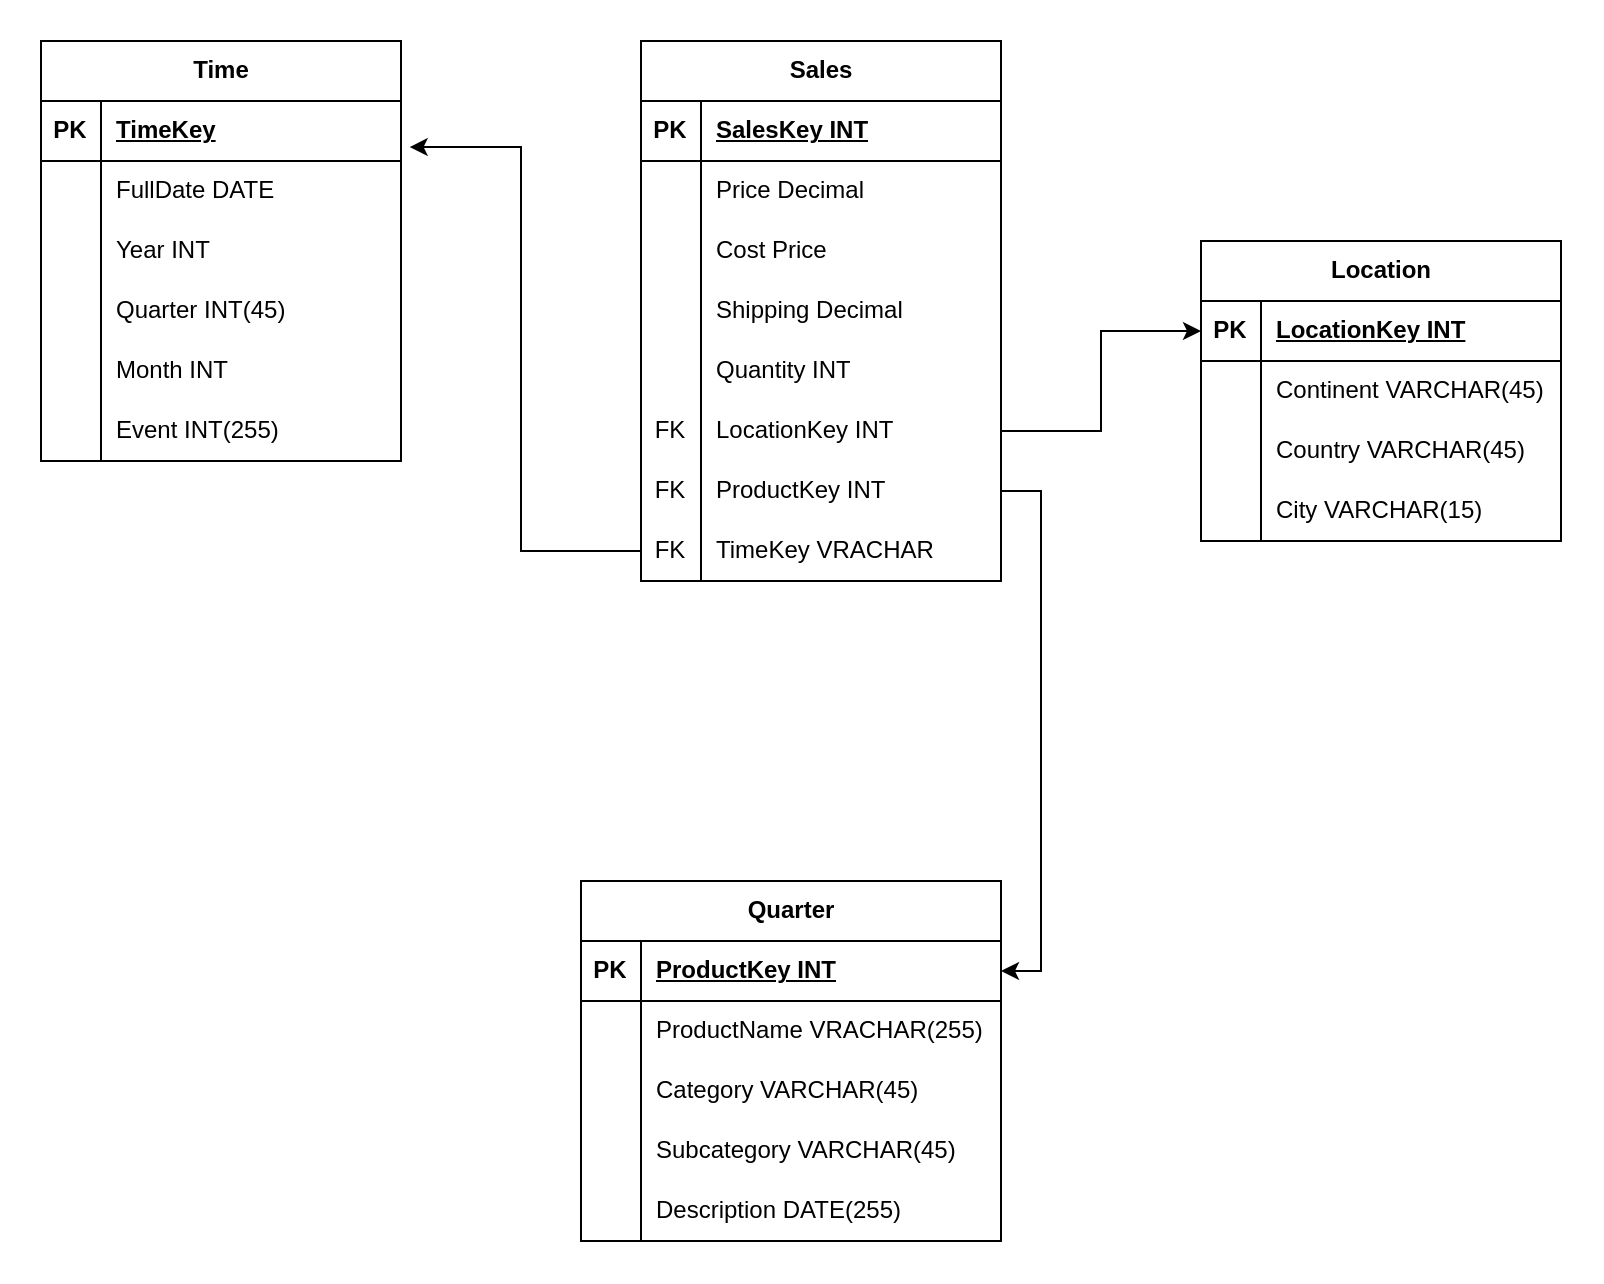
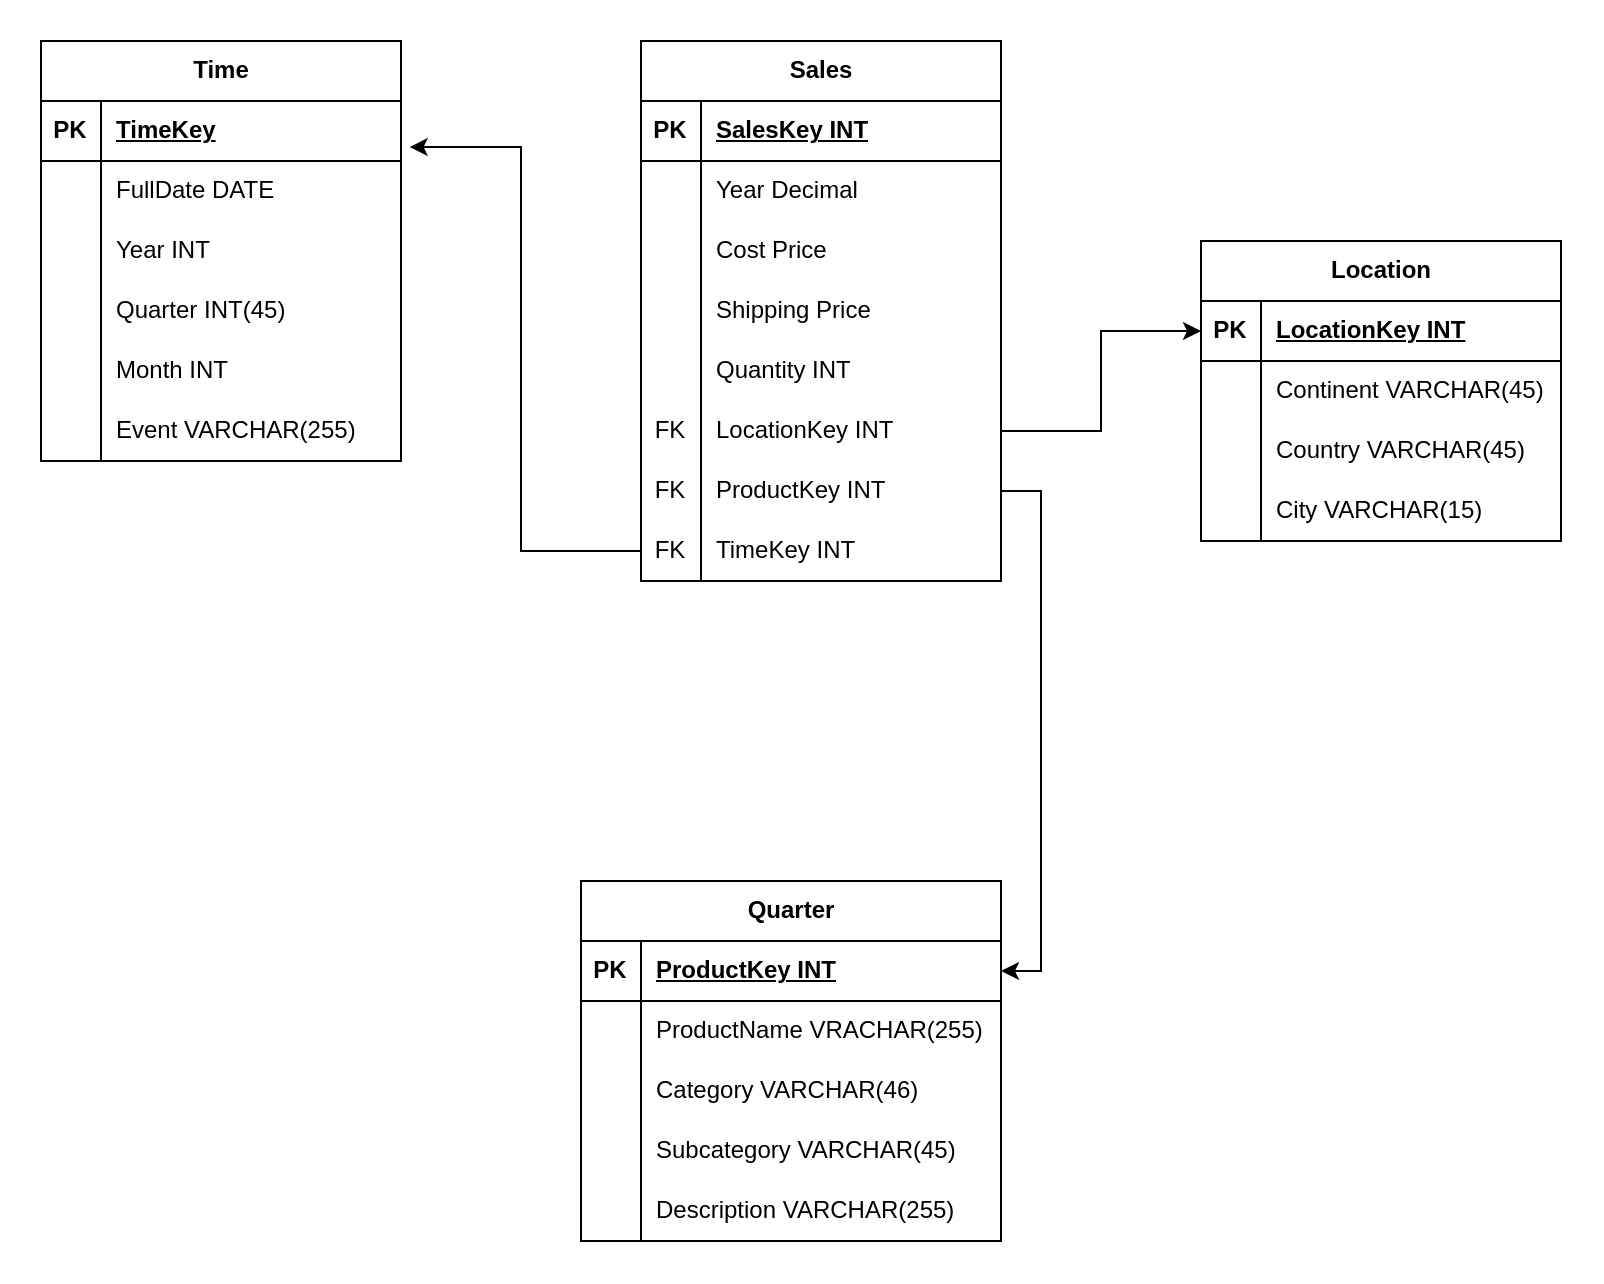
node "Price Decimal": label "Price Decimal" -> "Year Decimal"
node "Shipping Decimal": label "Shipping Decimal" -> "Shipping Price"
node "Event INT(255)": label "Event INT(255)" -> "Event VARCHAR(255)"
node "TimeKey VRACHAR": label "TimeKey VRACHAR" -> "TimeKey INT"
node "Category VARCHAR(45)": label "Category VARCHAR(45)" -> "Category VARCHAR(46)"
node "Description DATE(255)": label "Description DATE(255)" -> "Description VARCHAR(255)"
